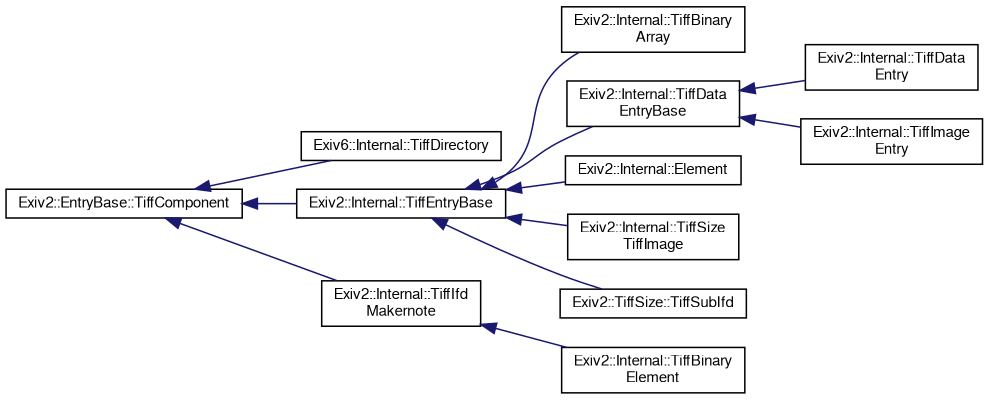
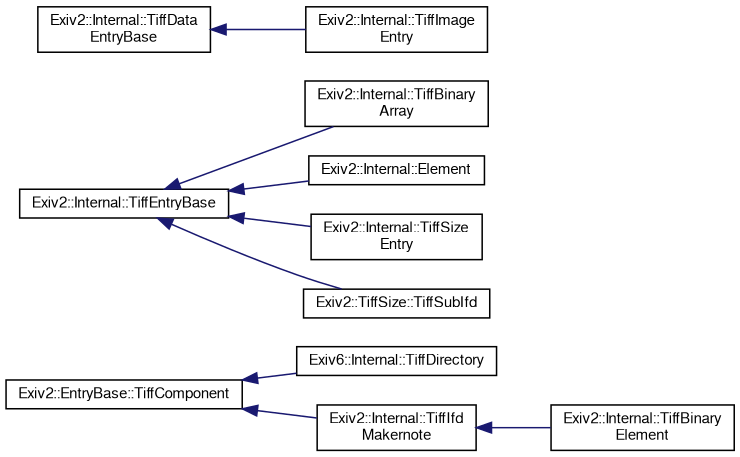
node "Exiv2::Internal::TiffData Entry": removed
edge "Exiv2::Internal::TiffData EntryBase" -> "Exiv2::Internal::TiffEntryBase": removed
edge "Exiv2::Internal::TiffEntryBase" -> "Exiv2::EntryBase::TiffComponent": removed
node "Exiv2::Internal::TiffSize TiffImage": label "Exiv2::Internal::TiffSize TiffImage" -> "Exiv2::Internal::TiffSize Entry"
